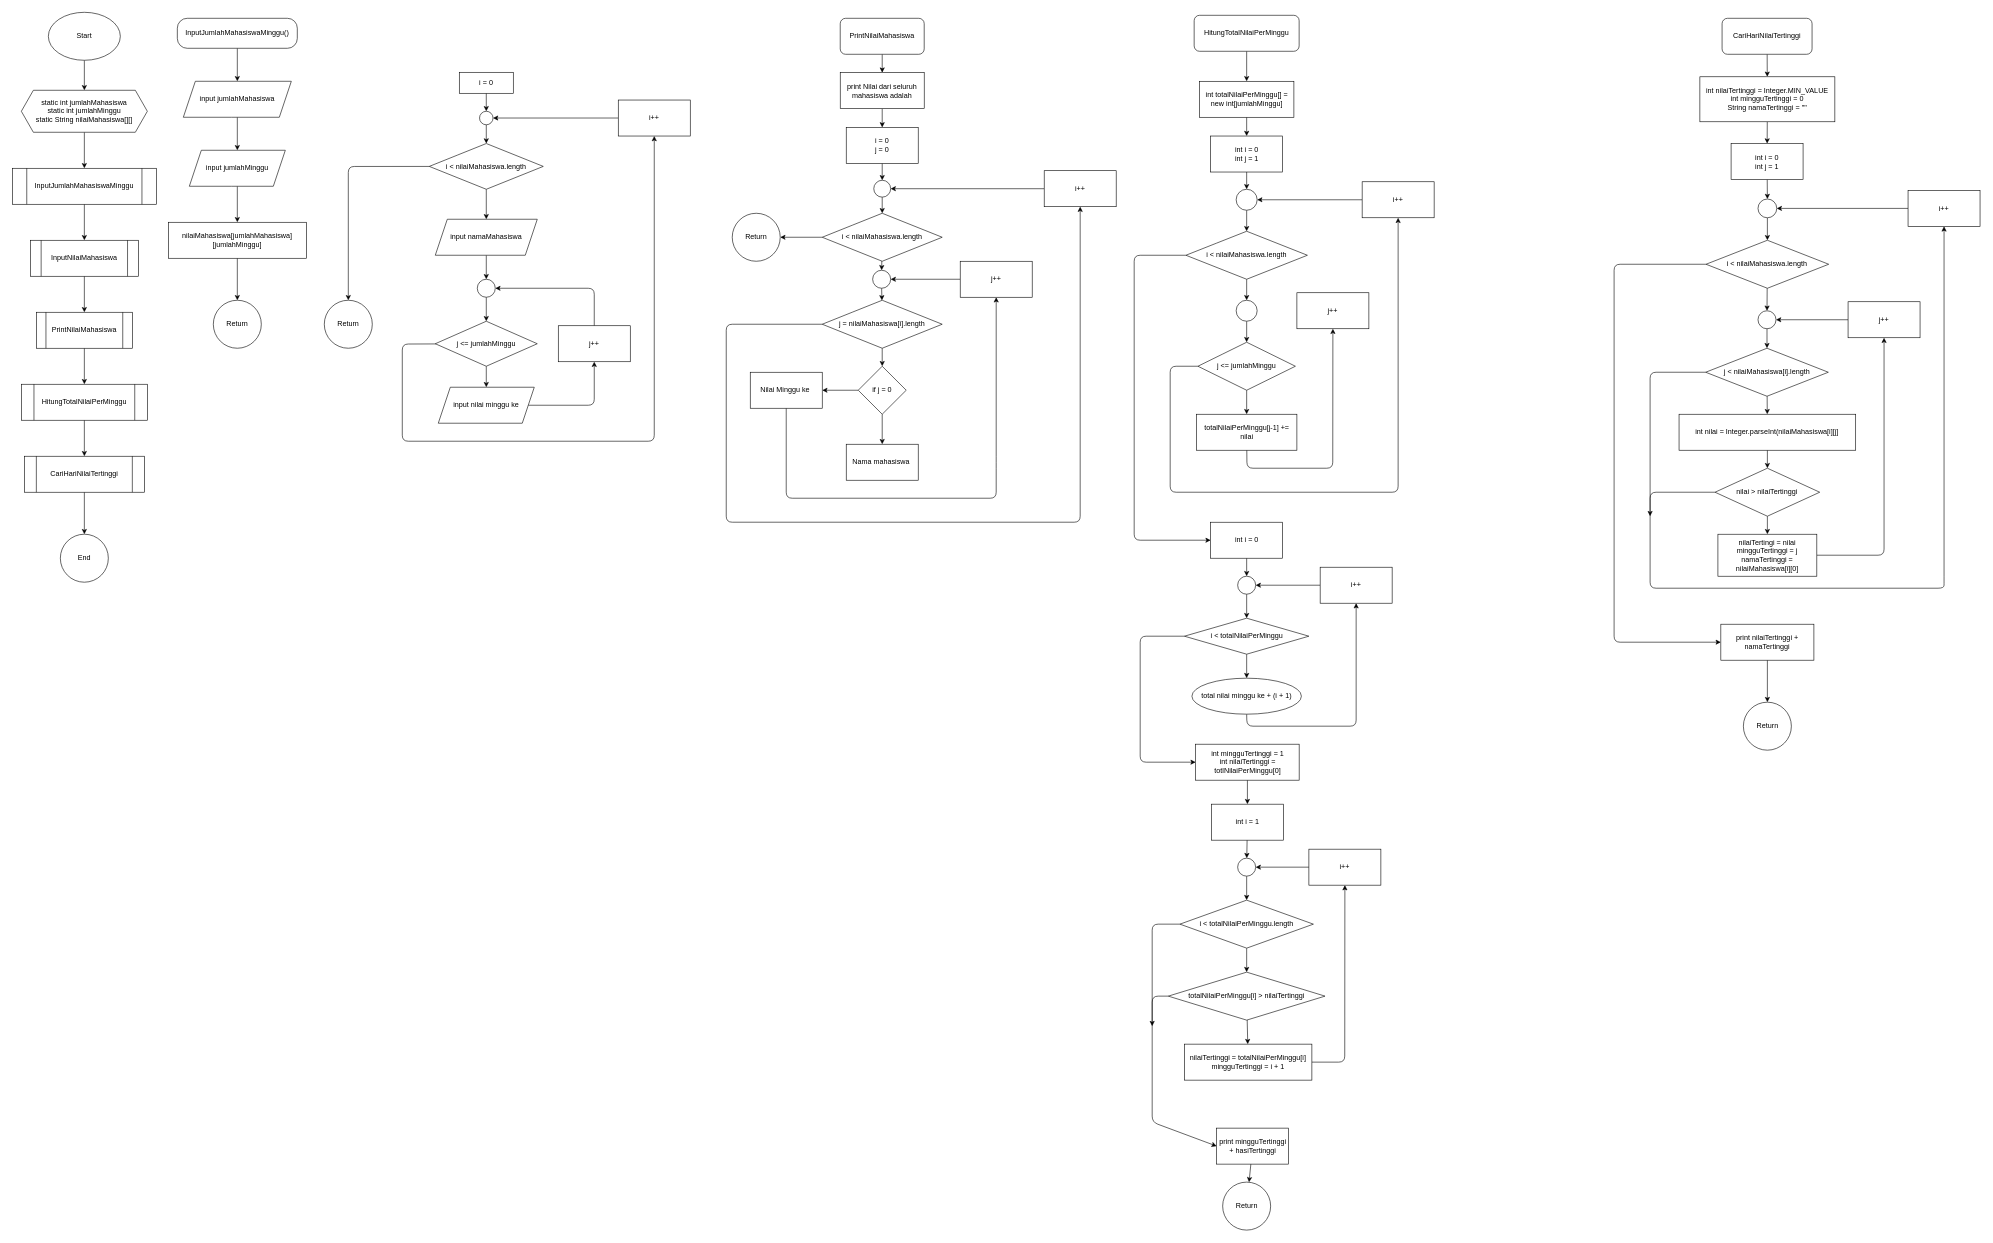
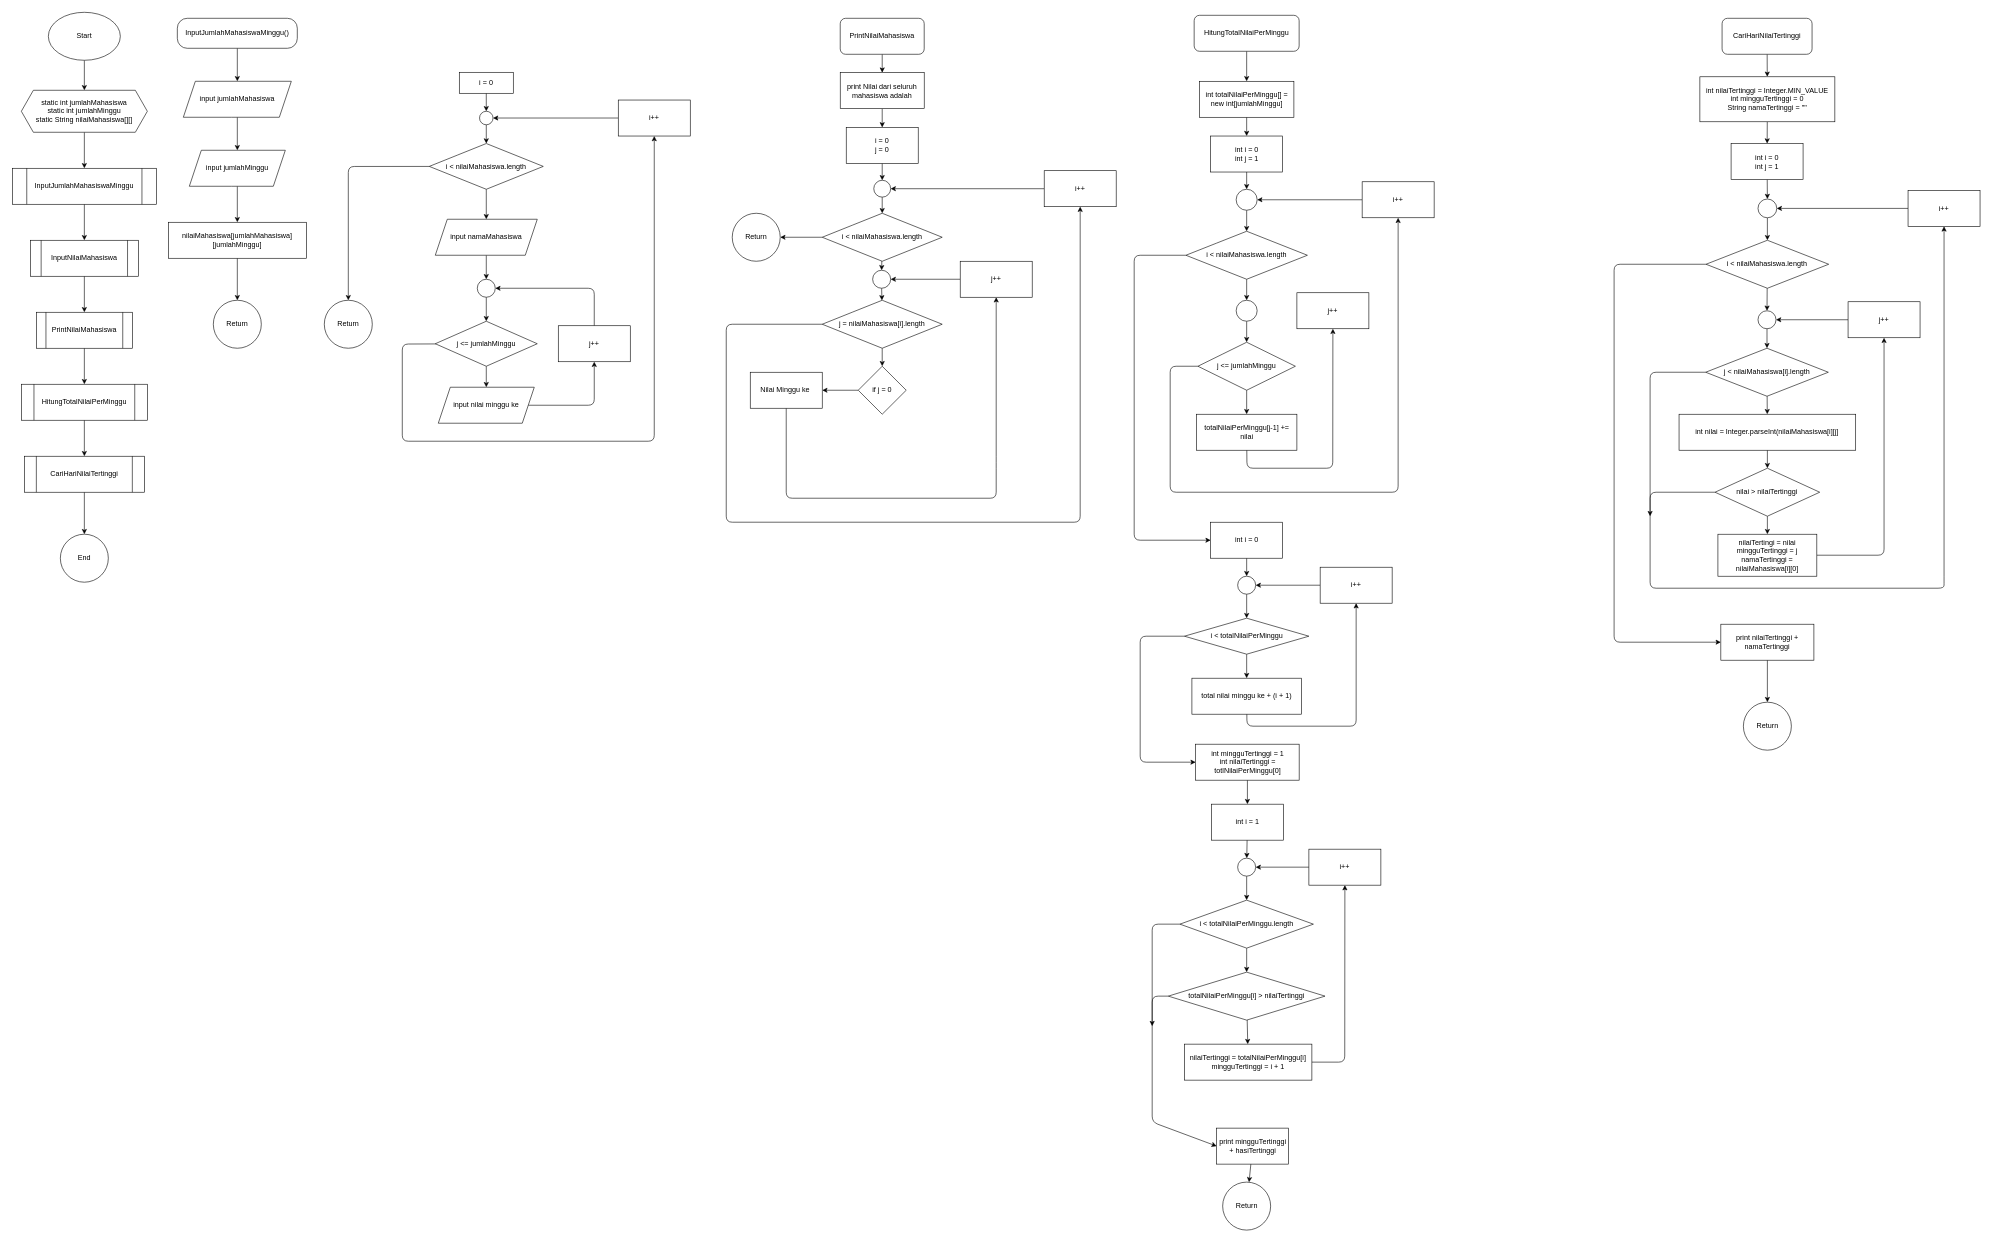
edge "if j = 0" -> "Nama mahasiswa": removed
node "Nama mahasiswa": removed
node "total nilai minggu ke + (i + 1)": shape ellipse -> rectangle
